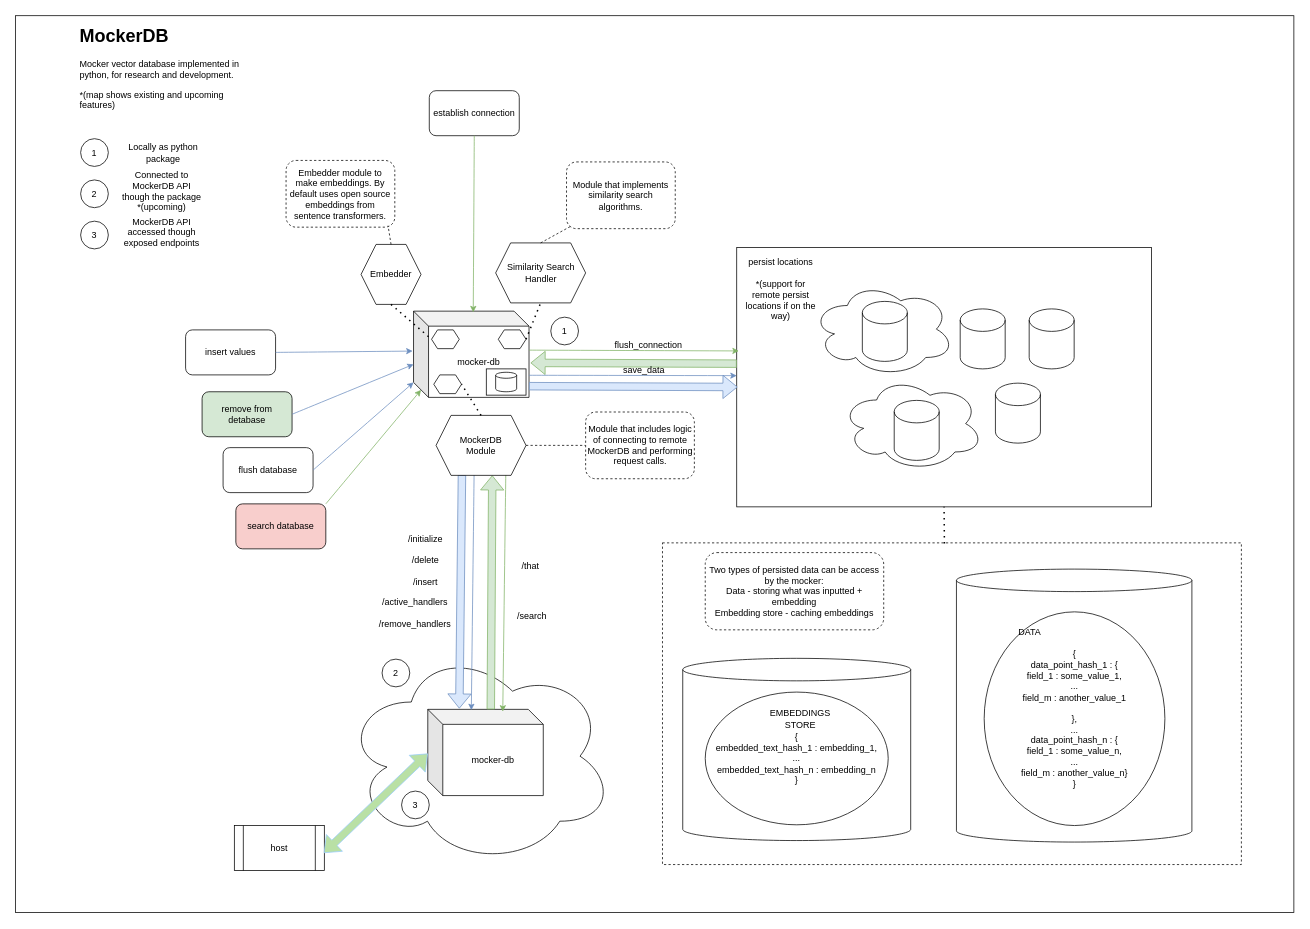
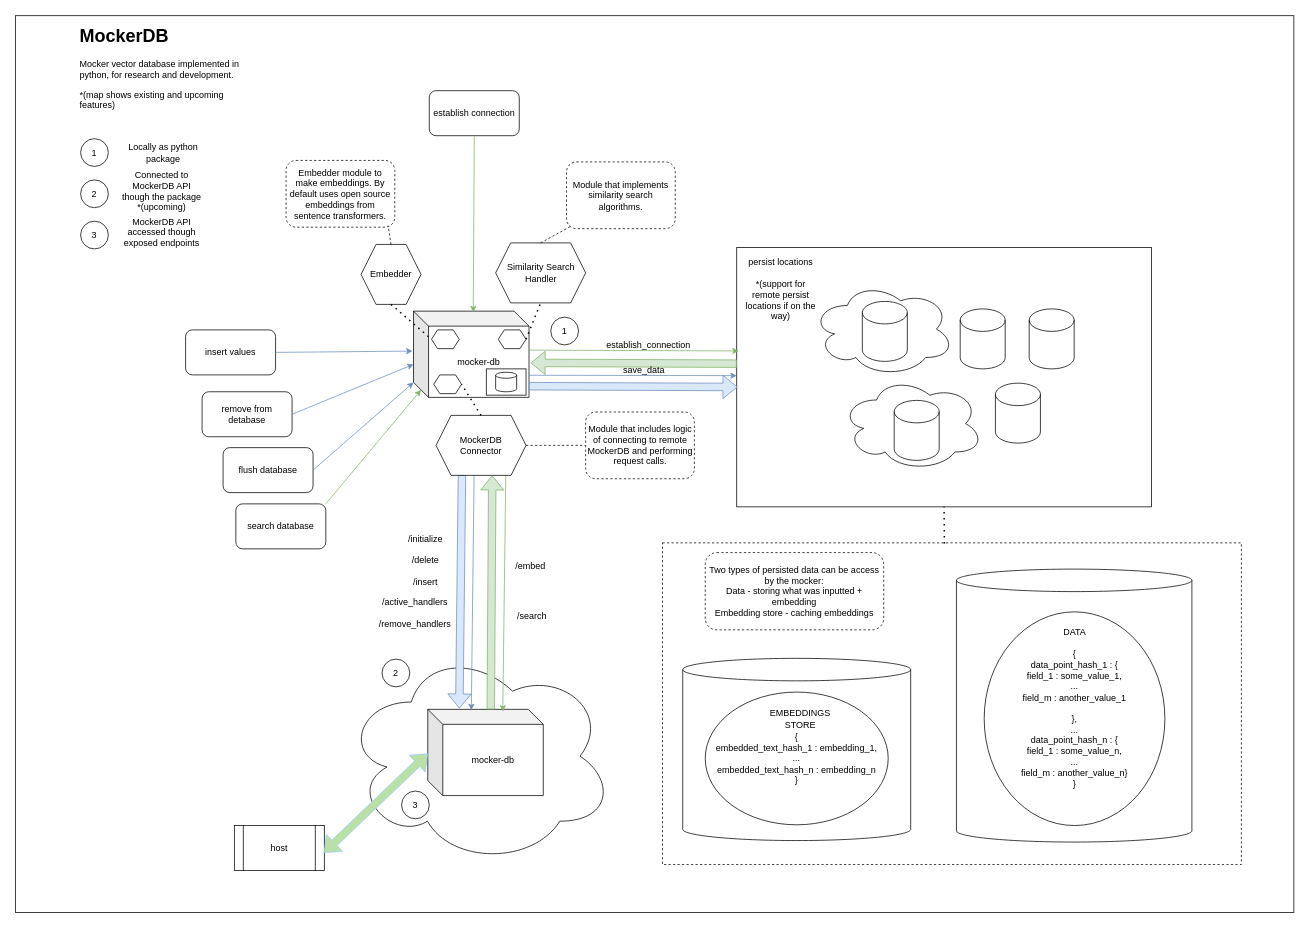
node "flush_connection": label "flush_connection" -> "establish_connection"
node "remove from detabase": fillcolor #d5e8d4 -> #ffffff
node "MockerDB Module": label "MockerDB Module" -> "MockerDB Connector"
node "search database": fillcolor #f8cecc -> #ffffff
node "/that": label "/that" -> "/embed"
node "DATA": moved (1030, 632) -> (1075, 632)
